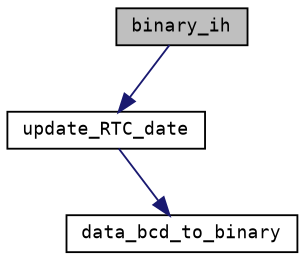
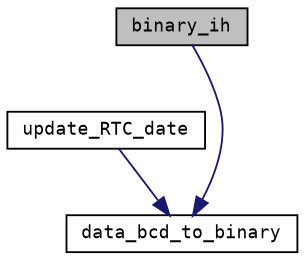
edge "binary_ih" -> "update_RTC_date": now "binary_ih" -> "data_bcd_to_binary"
